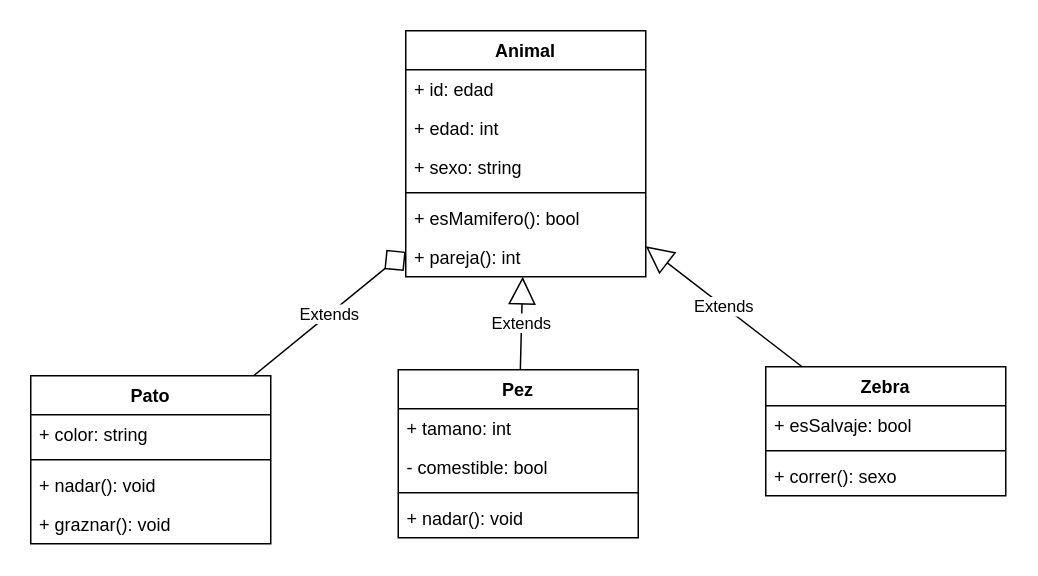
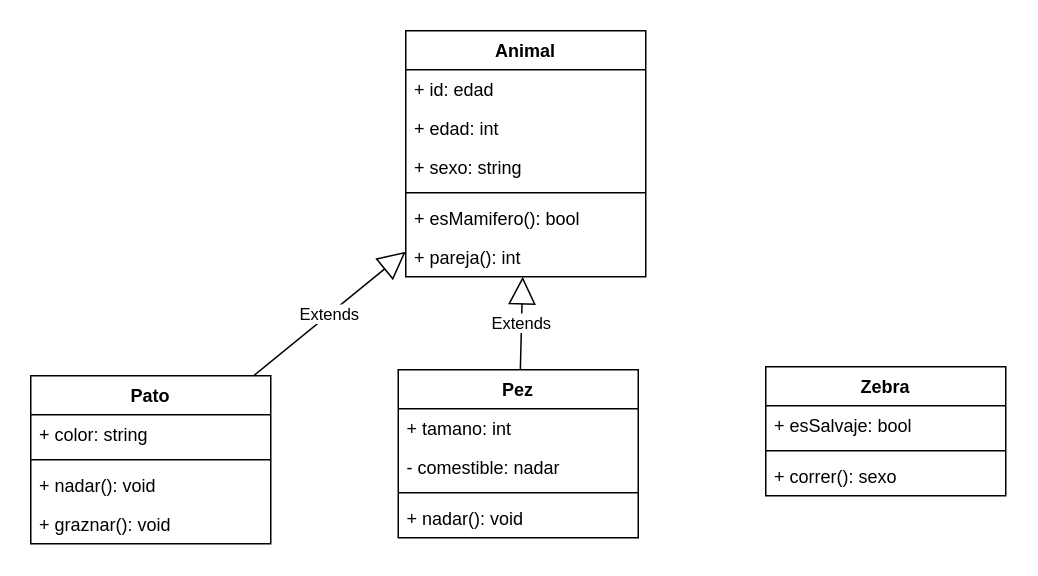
edge "Pato" -> "Animal": arrowhead diamond -> block
edge "Zebra" -> "Animal": removed, label "Extends"
node "- comestible: bool": label "- comestible: bool" -> "- comestible: nadar"
